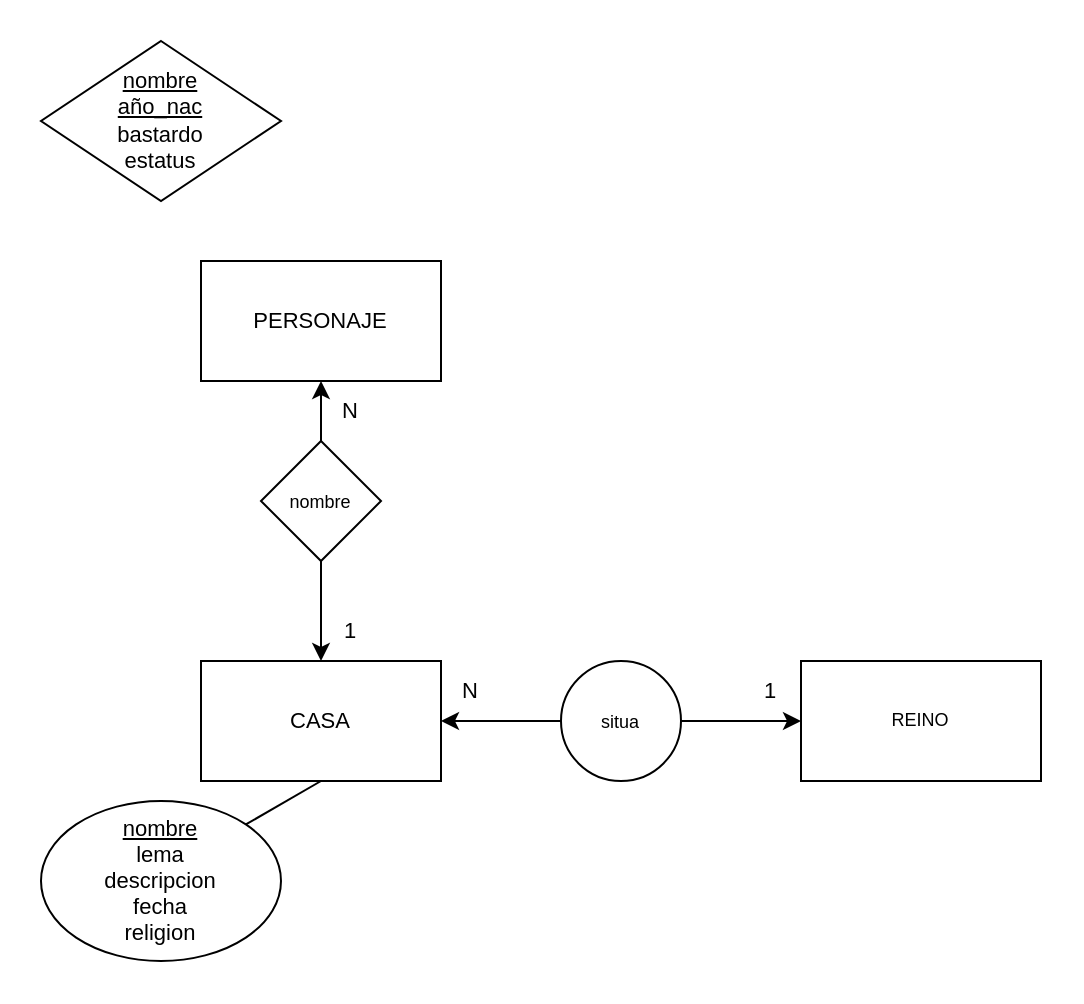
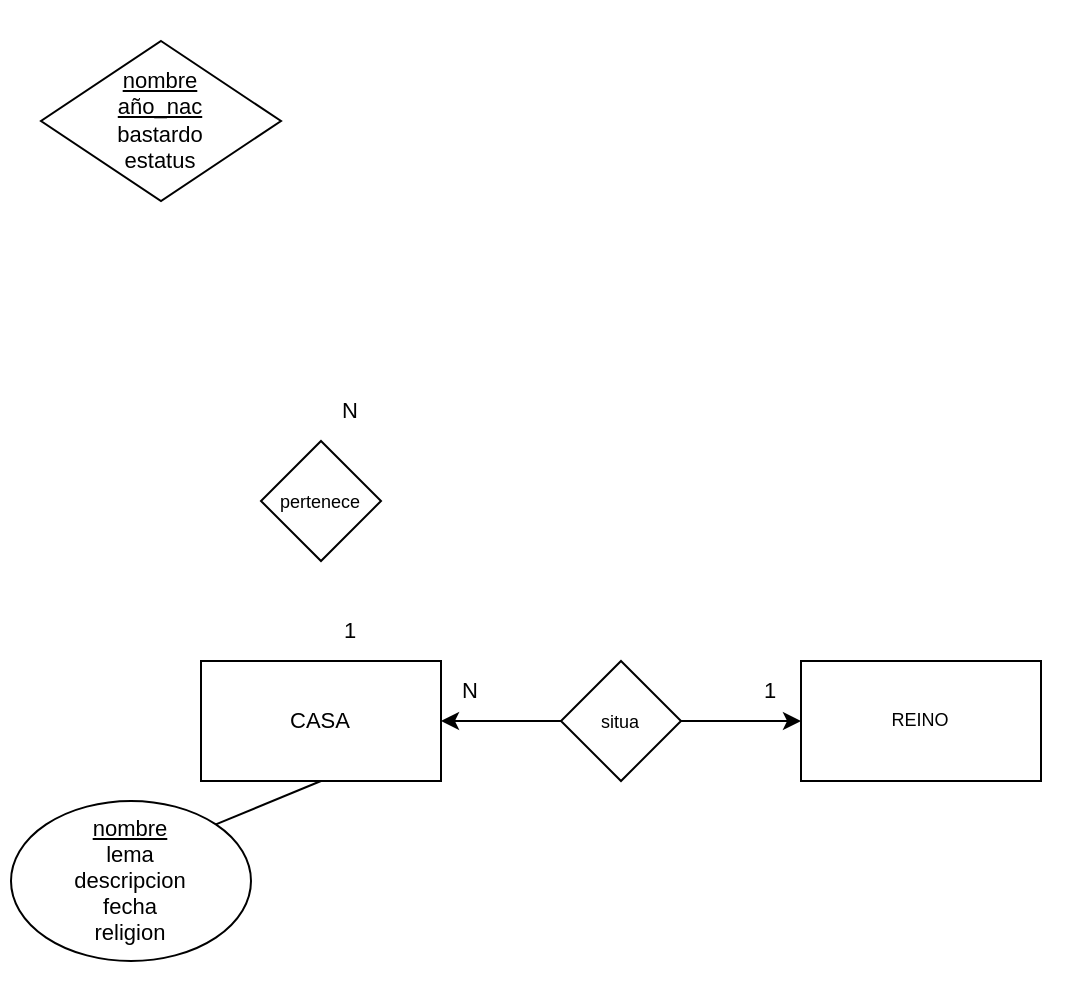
node "PERSONAJE": removed
node "nombre": label "nombre" -> "pertenece"
edge "PERSONAJE" -- "CASA": removed
node "situa": shape ellipse -> diamond
node "nombre lema descripcion fecha religion": moved (161, 881) -> (131, 881)
